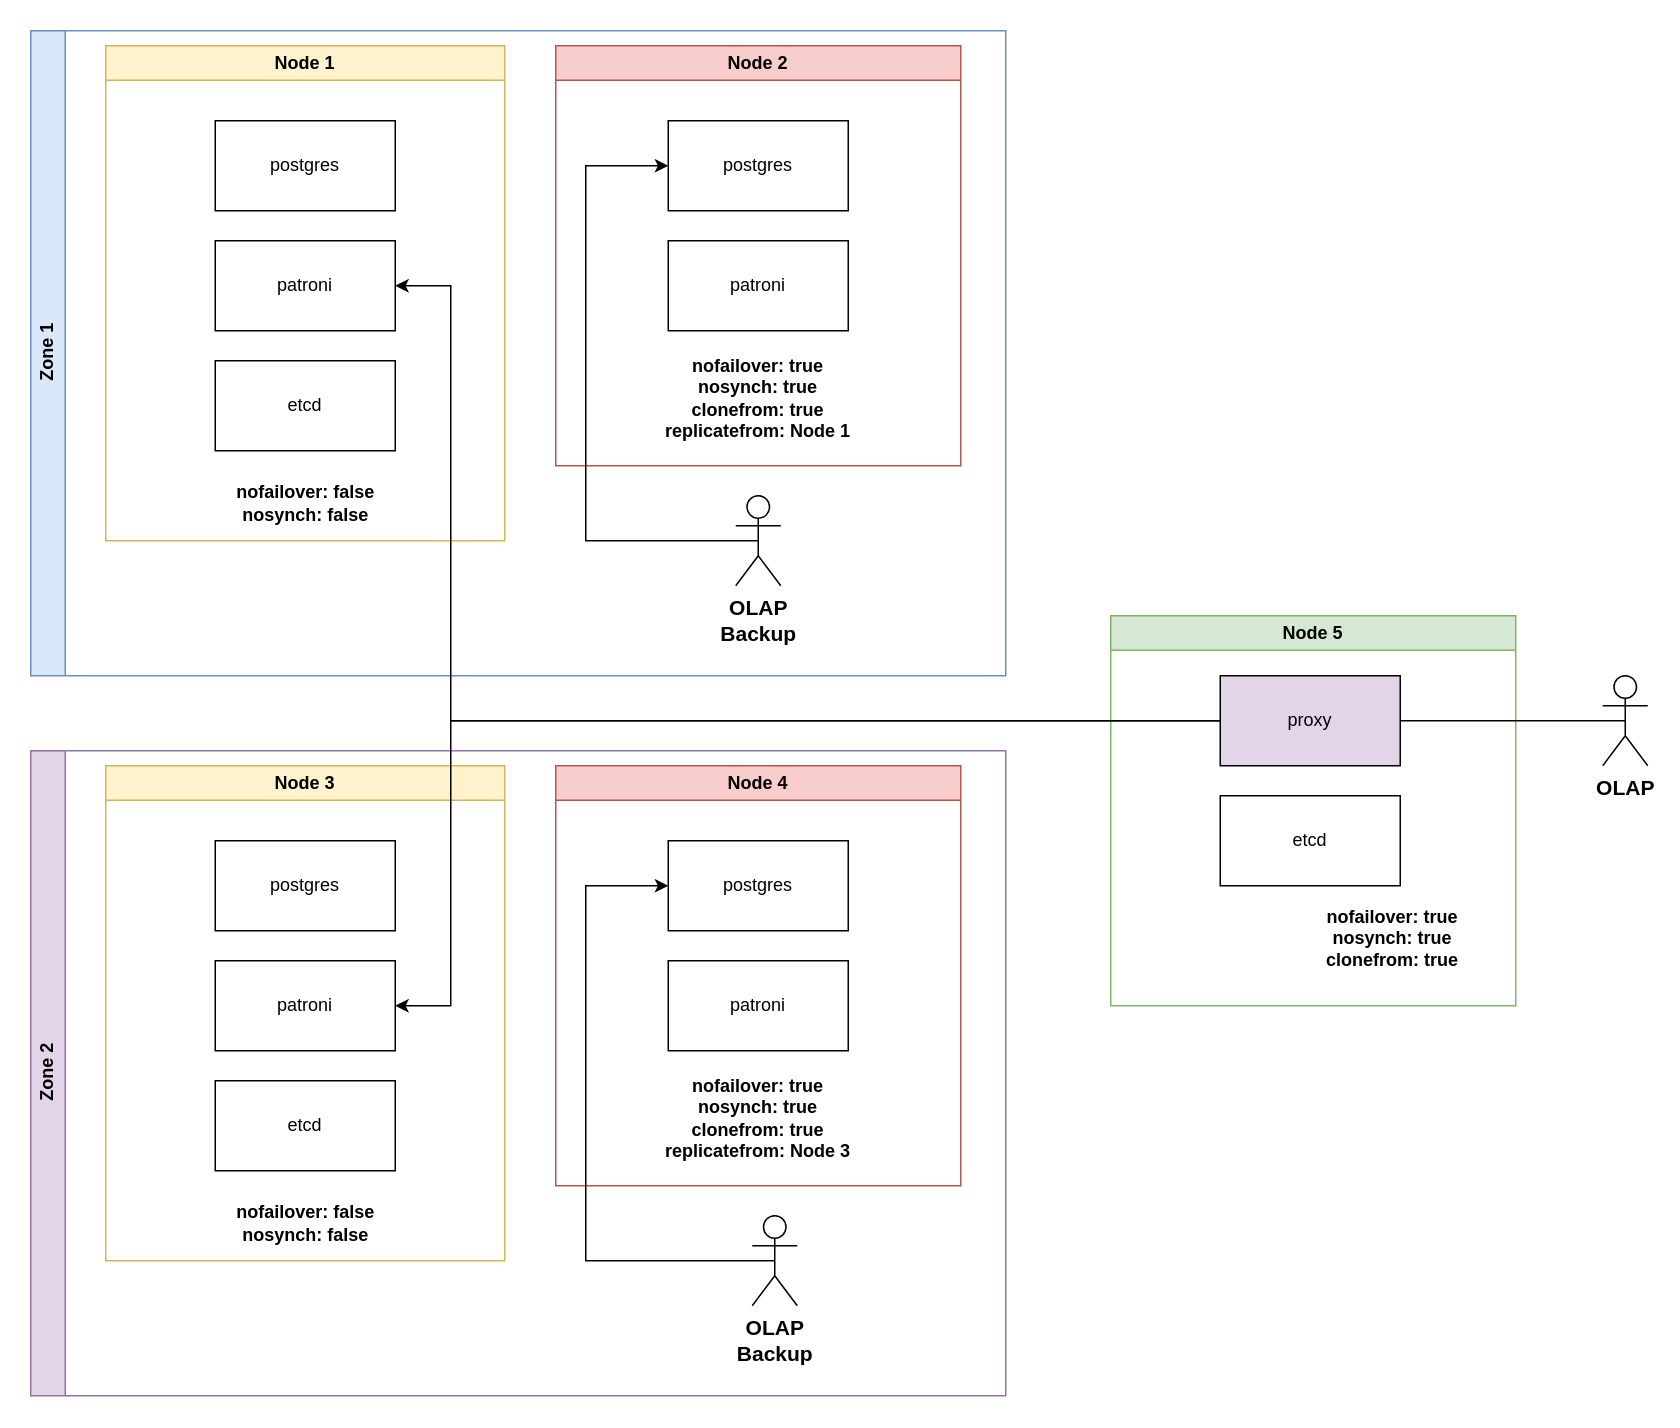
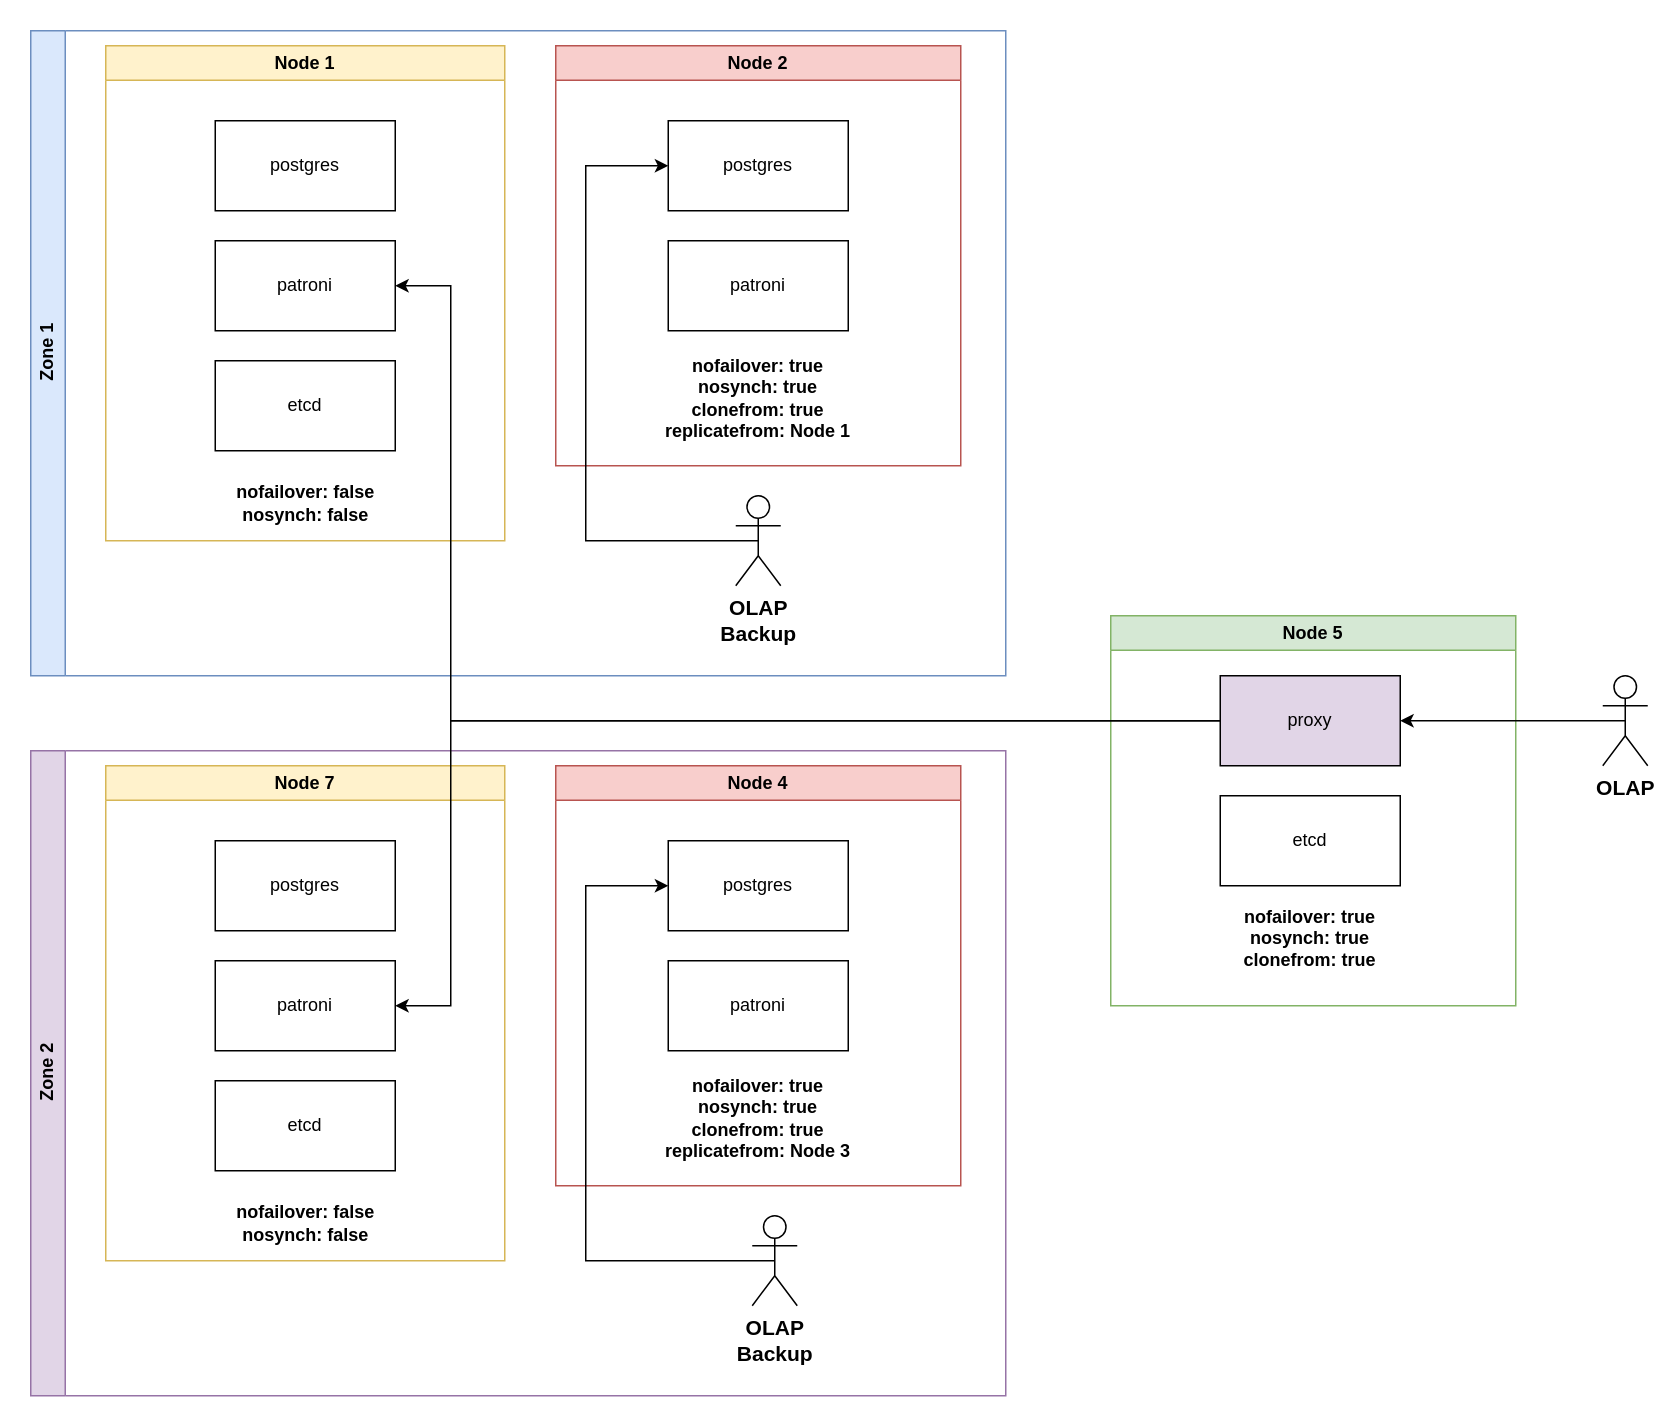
edge "proxy" -- "OLAP": arrowhead none -> classic
node "Node 3": label "Node 3" -> "Node 7"
node "nofailover: true nosynch: true clonefrom: true": moved (1393, 938) -> (1310, 938)
